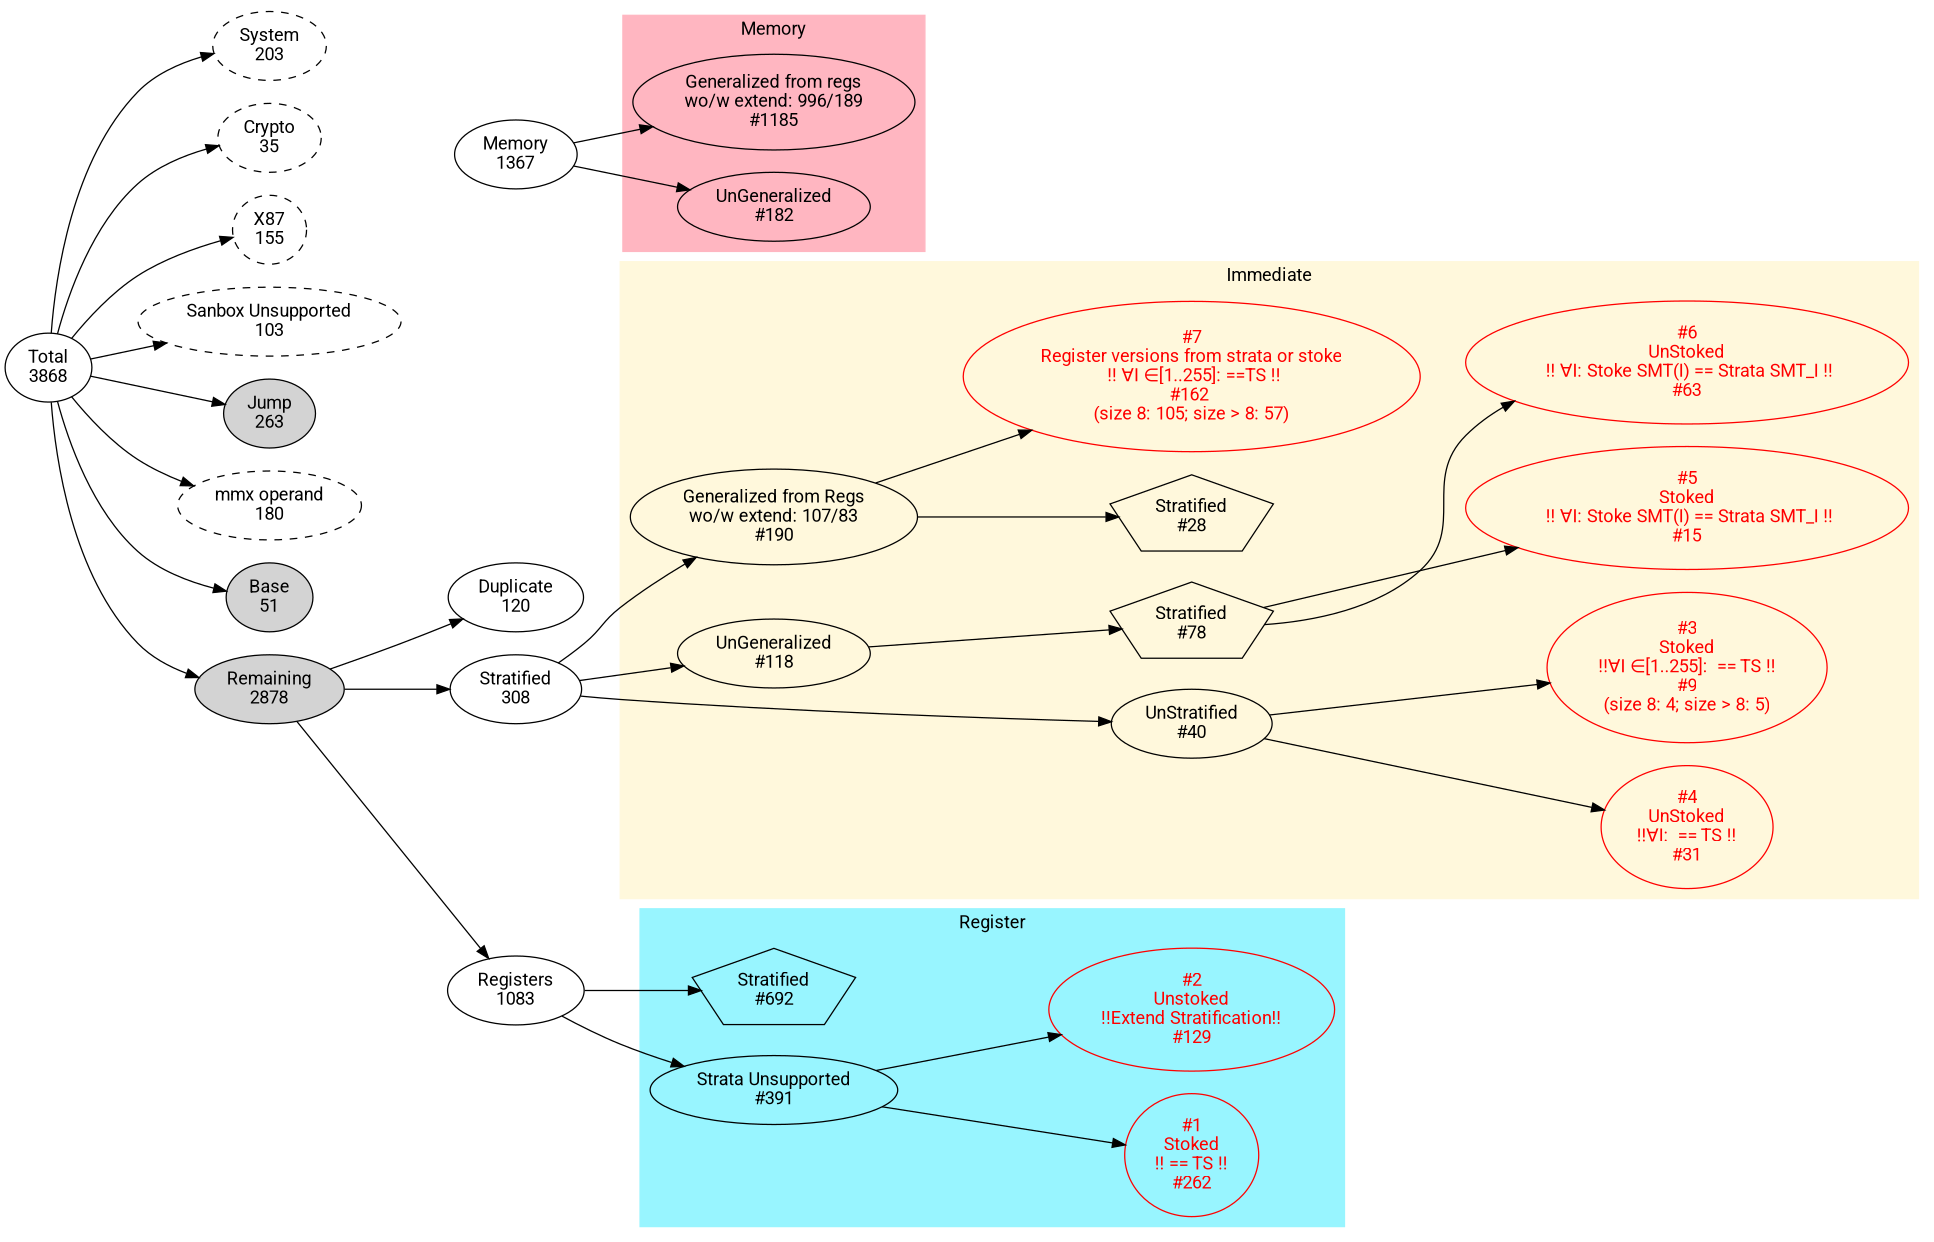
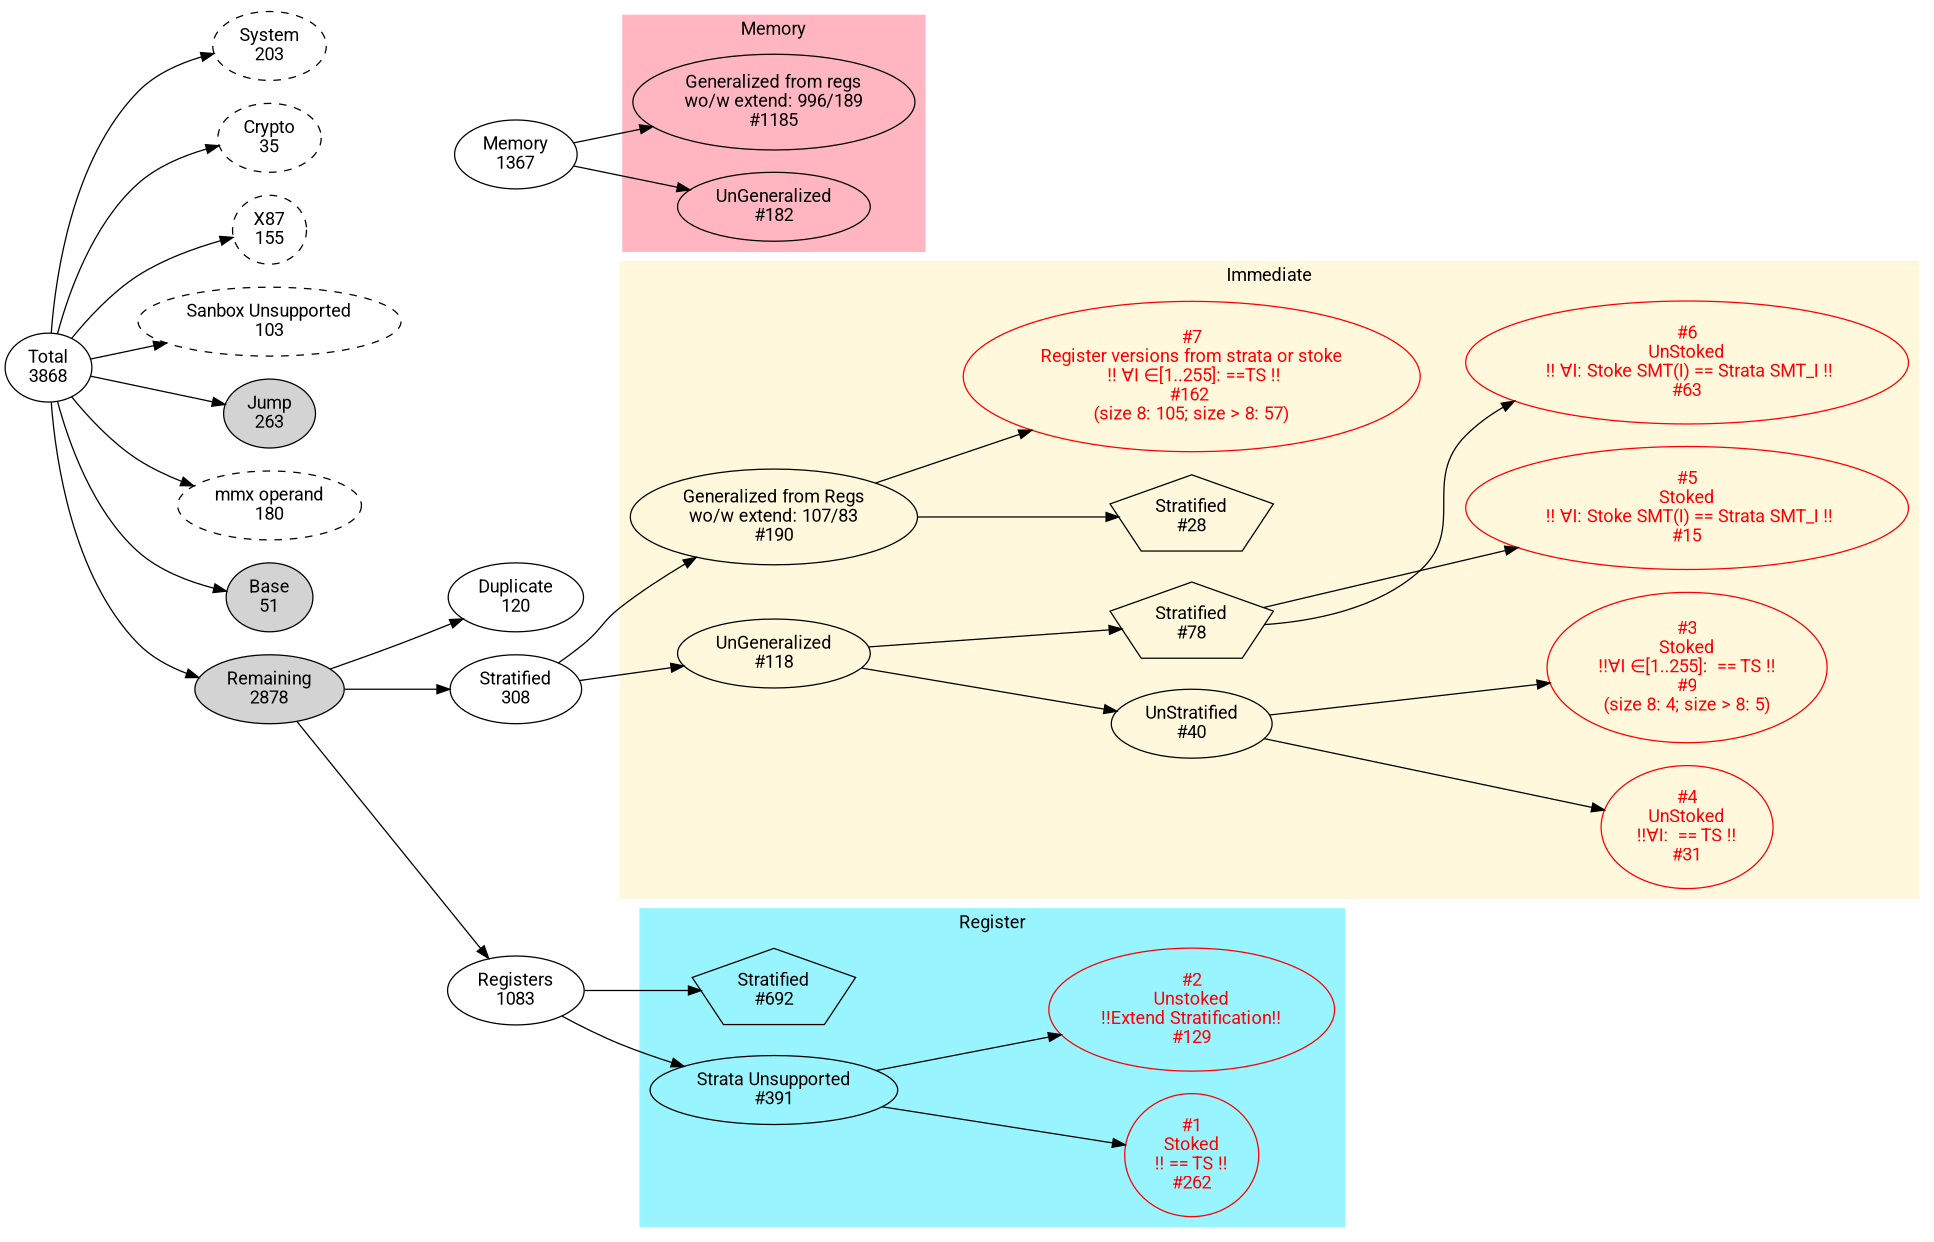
edge "Stratified 308" -> "UnStratified #40": now "UnGeneralized #118" -> "UnStratified #40"
